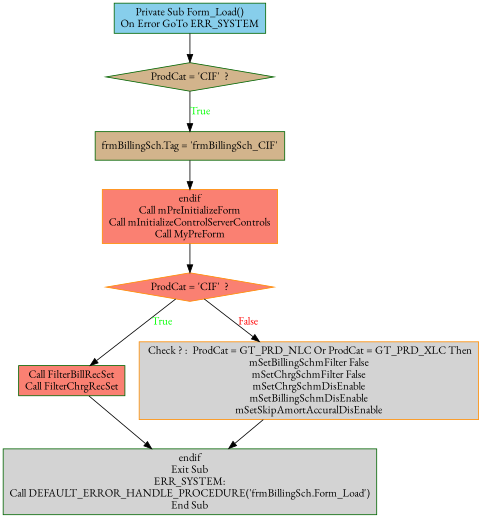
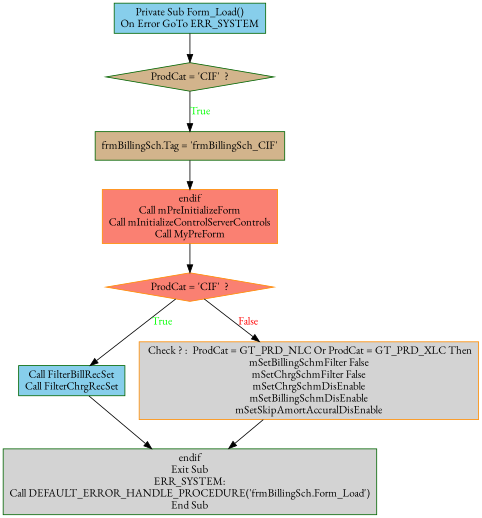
node "Call FilterBillRecSet Call FilterChrgRecSet": fillcolor salmon -> skyblue
